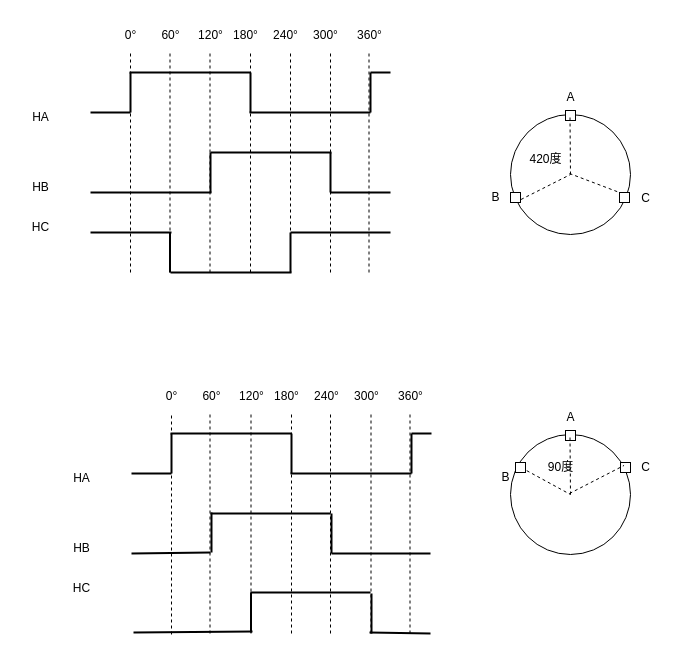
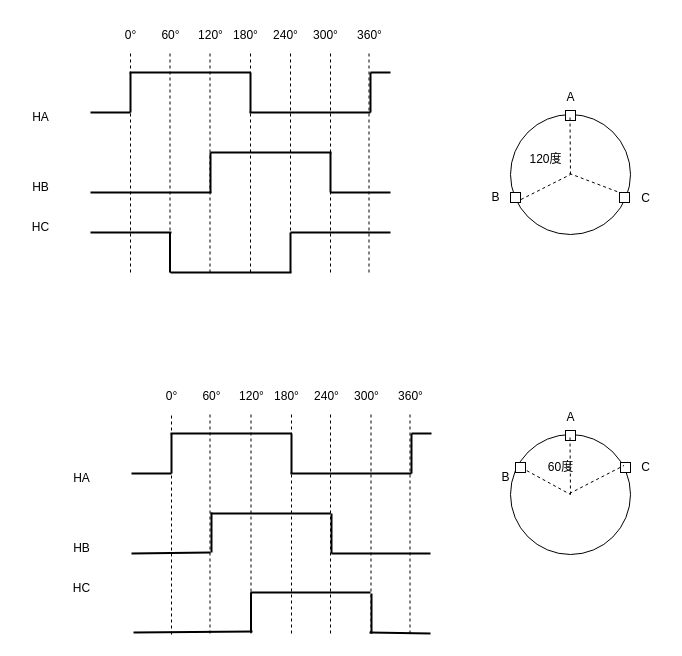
node "420度": label "420度" -> "120度"
node "90度": label "90度" -> "60度"
